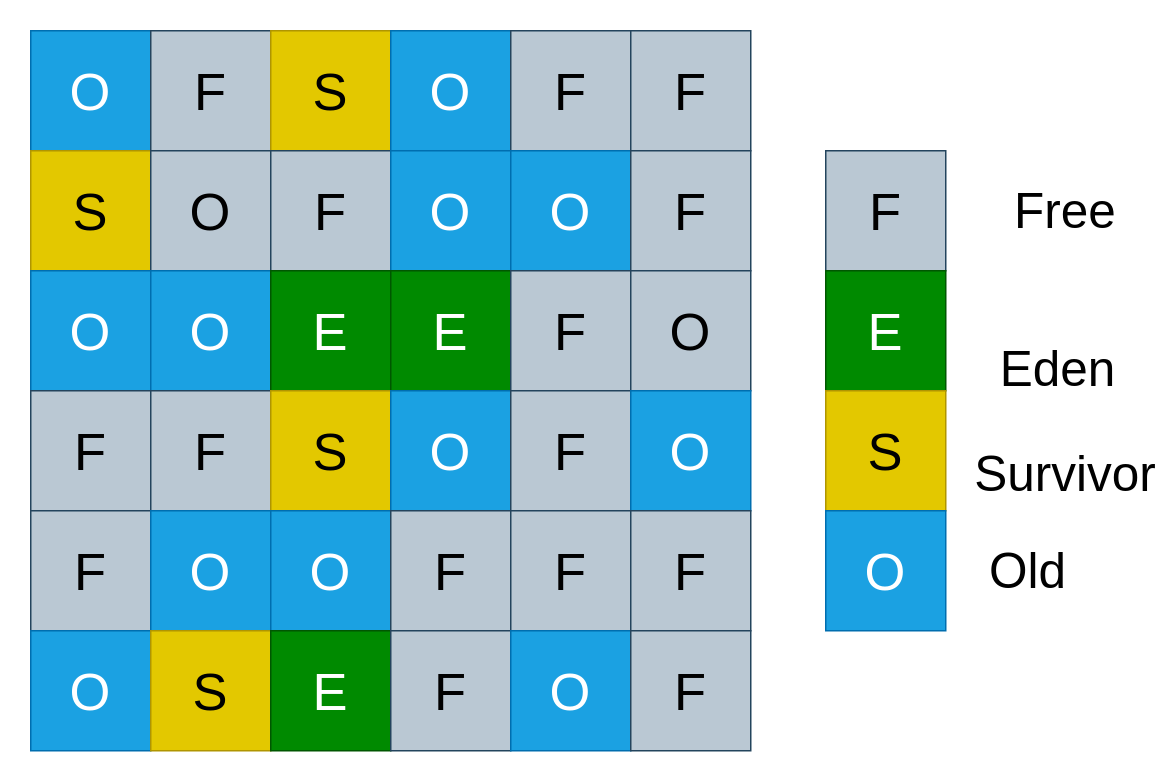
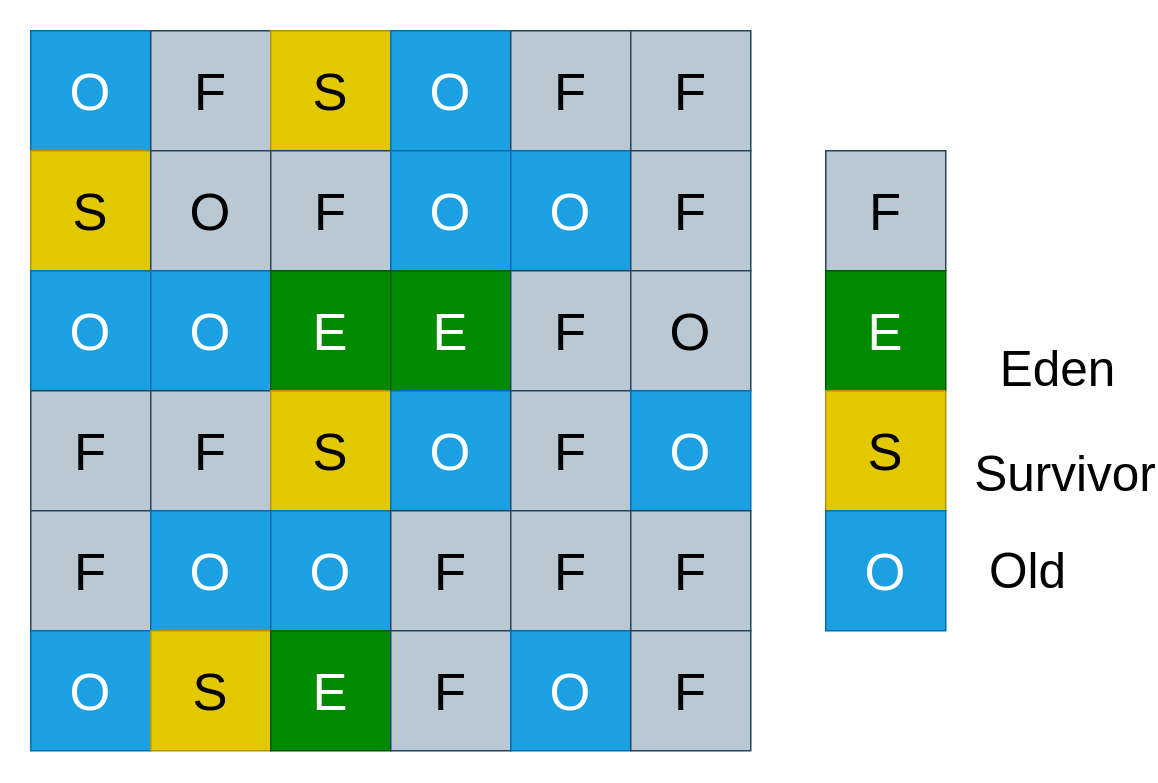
node "Free": removed
